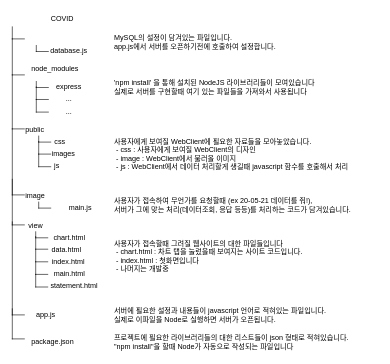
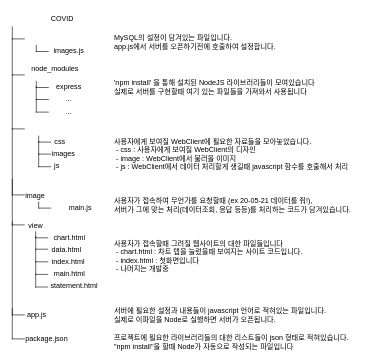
node "database.js": label "database.js" -> "images.js"
node "public": removed
node "app.js": moved (50, 315) -> (41, 315)
node "package.json": moved (57, 342) -> (51, 339)
